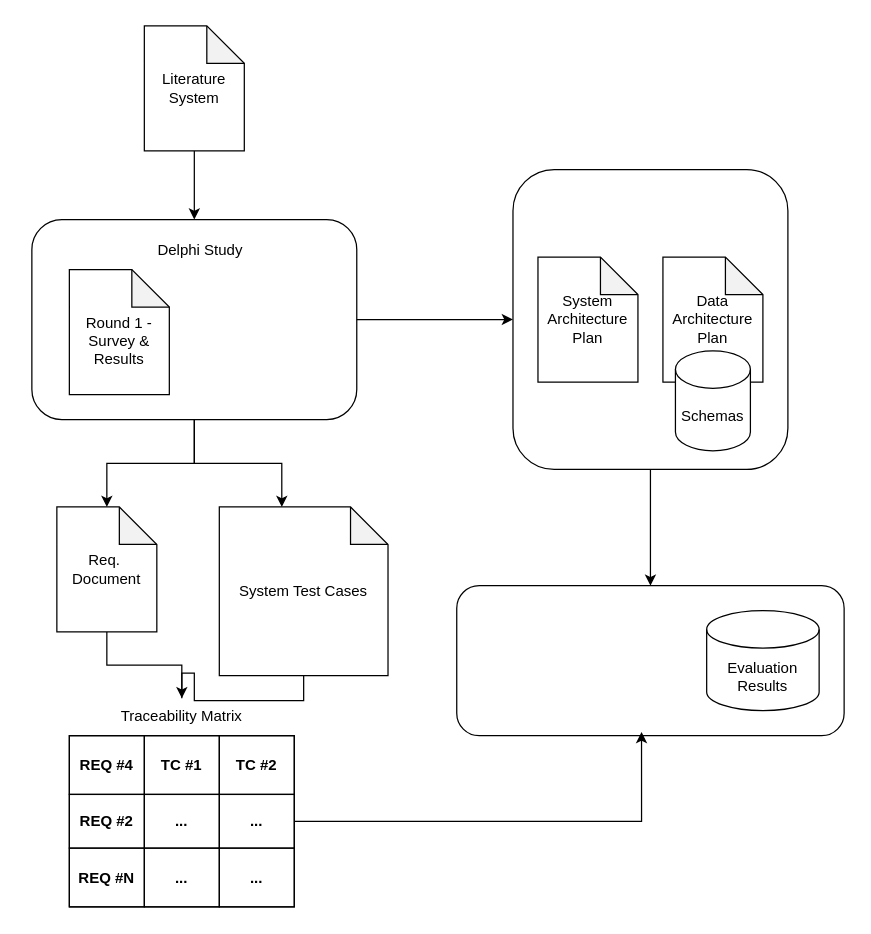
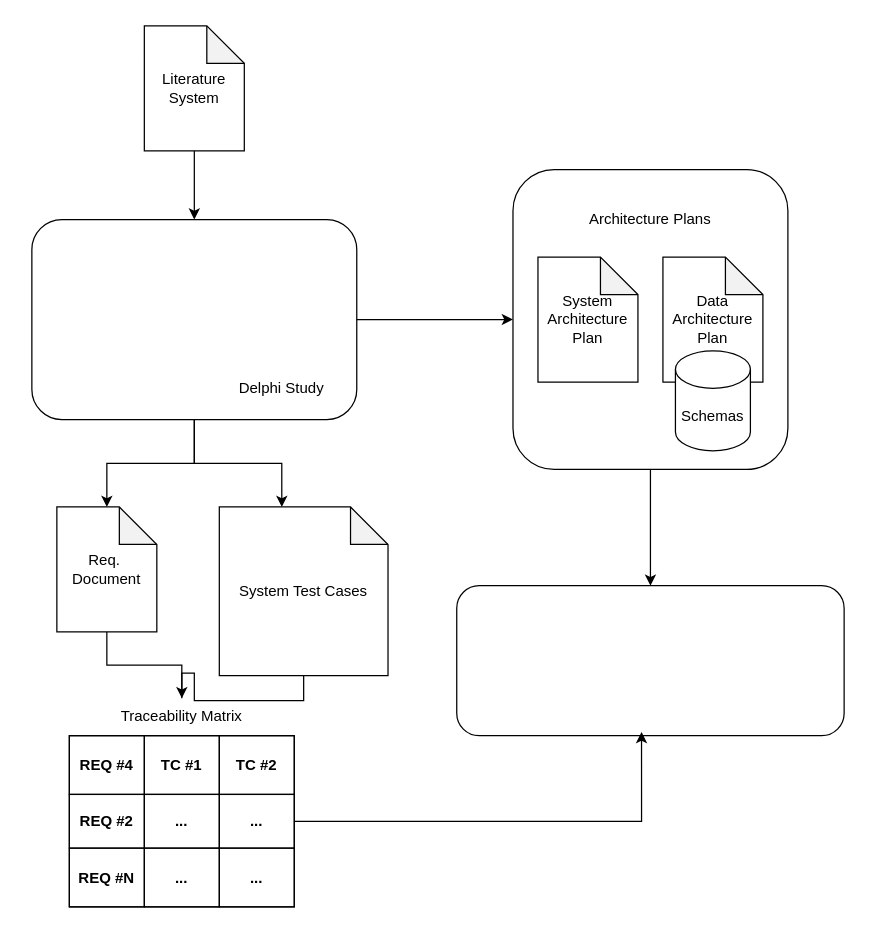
node "Architecture Plans": added
node "Delphi Study": moved (201, 251) -> (282, 388)
node "Round 1 - Survey & Results": removed
node "Evaluation Results": removed
